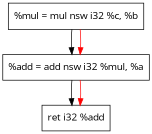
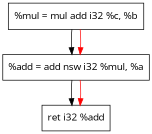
node "%mul = mul nsw i32 %c, %b": label "%mul = mul nsw i32 %c, %b" -> "%mul = mul add i32 %c, %b"
